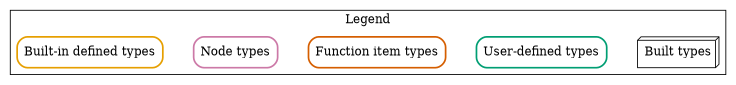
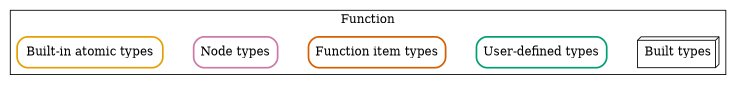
cluster "Legend": label "Legend" -> "Function"
node "Built-in defined types": label "Built-in defined types" -> "Built-in atomic types"
